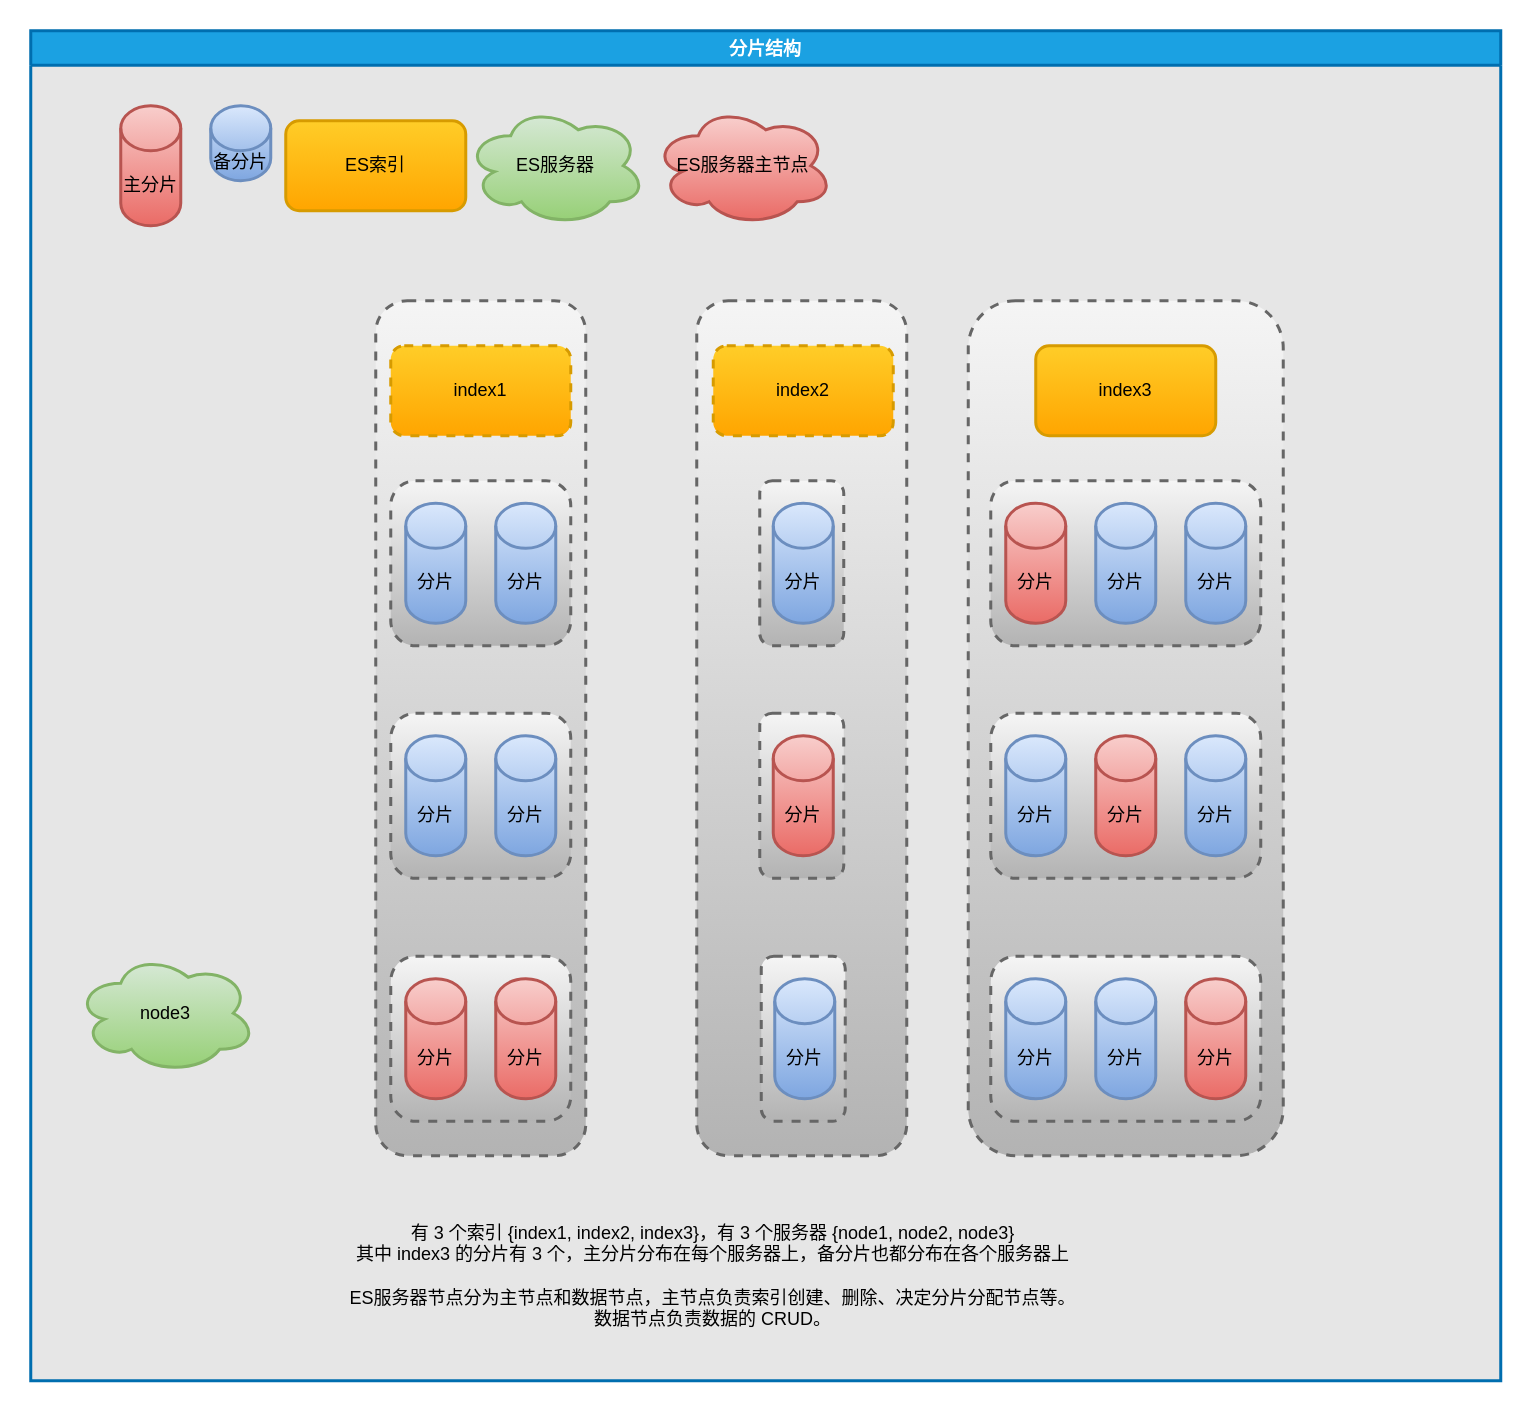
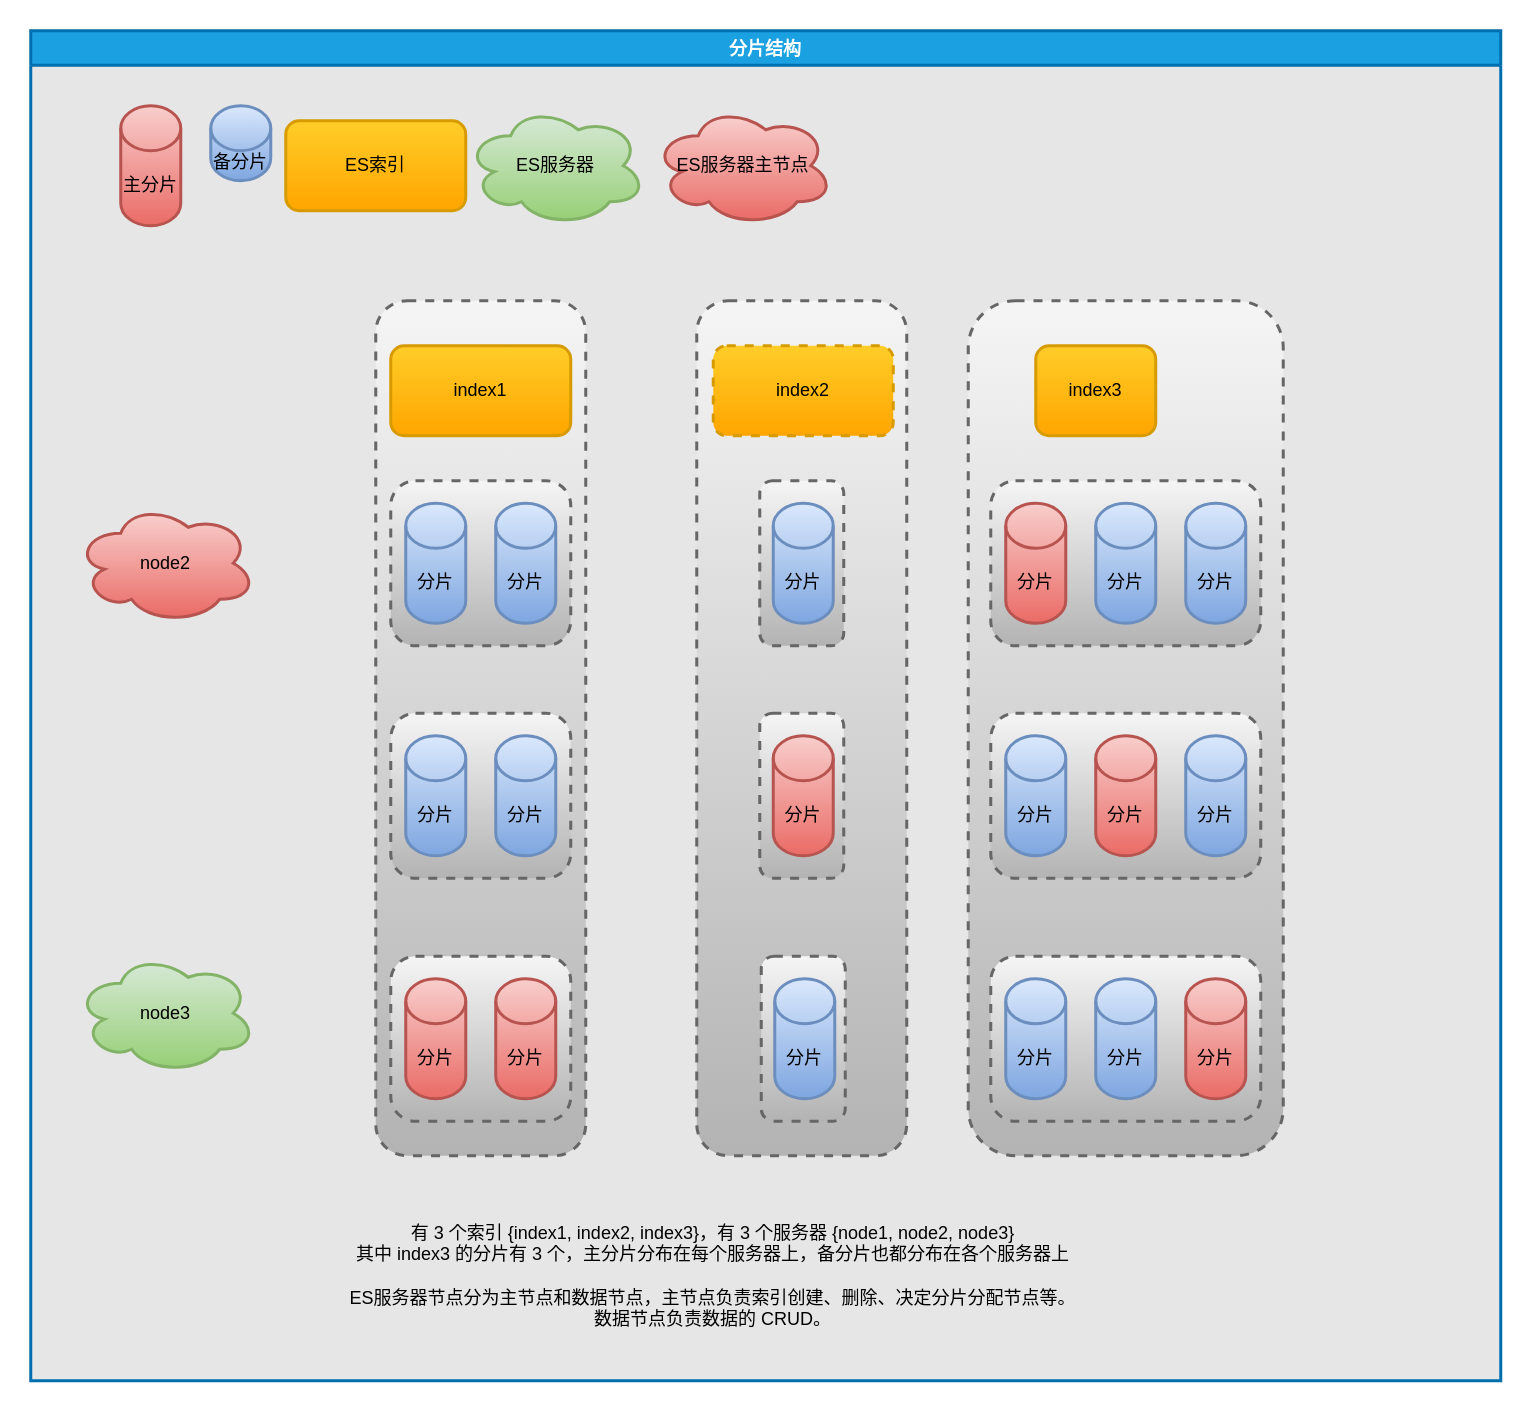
node "index1": style dashed -> solid
node "index3": size 180x90 -> 120x90
node "node2": added
